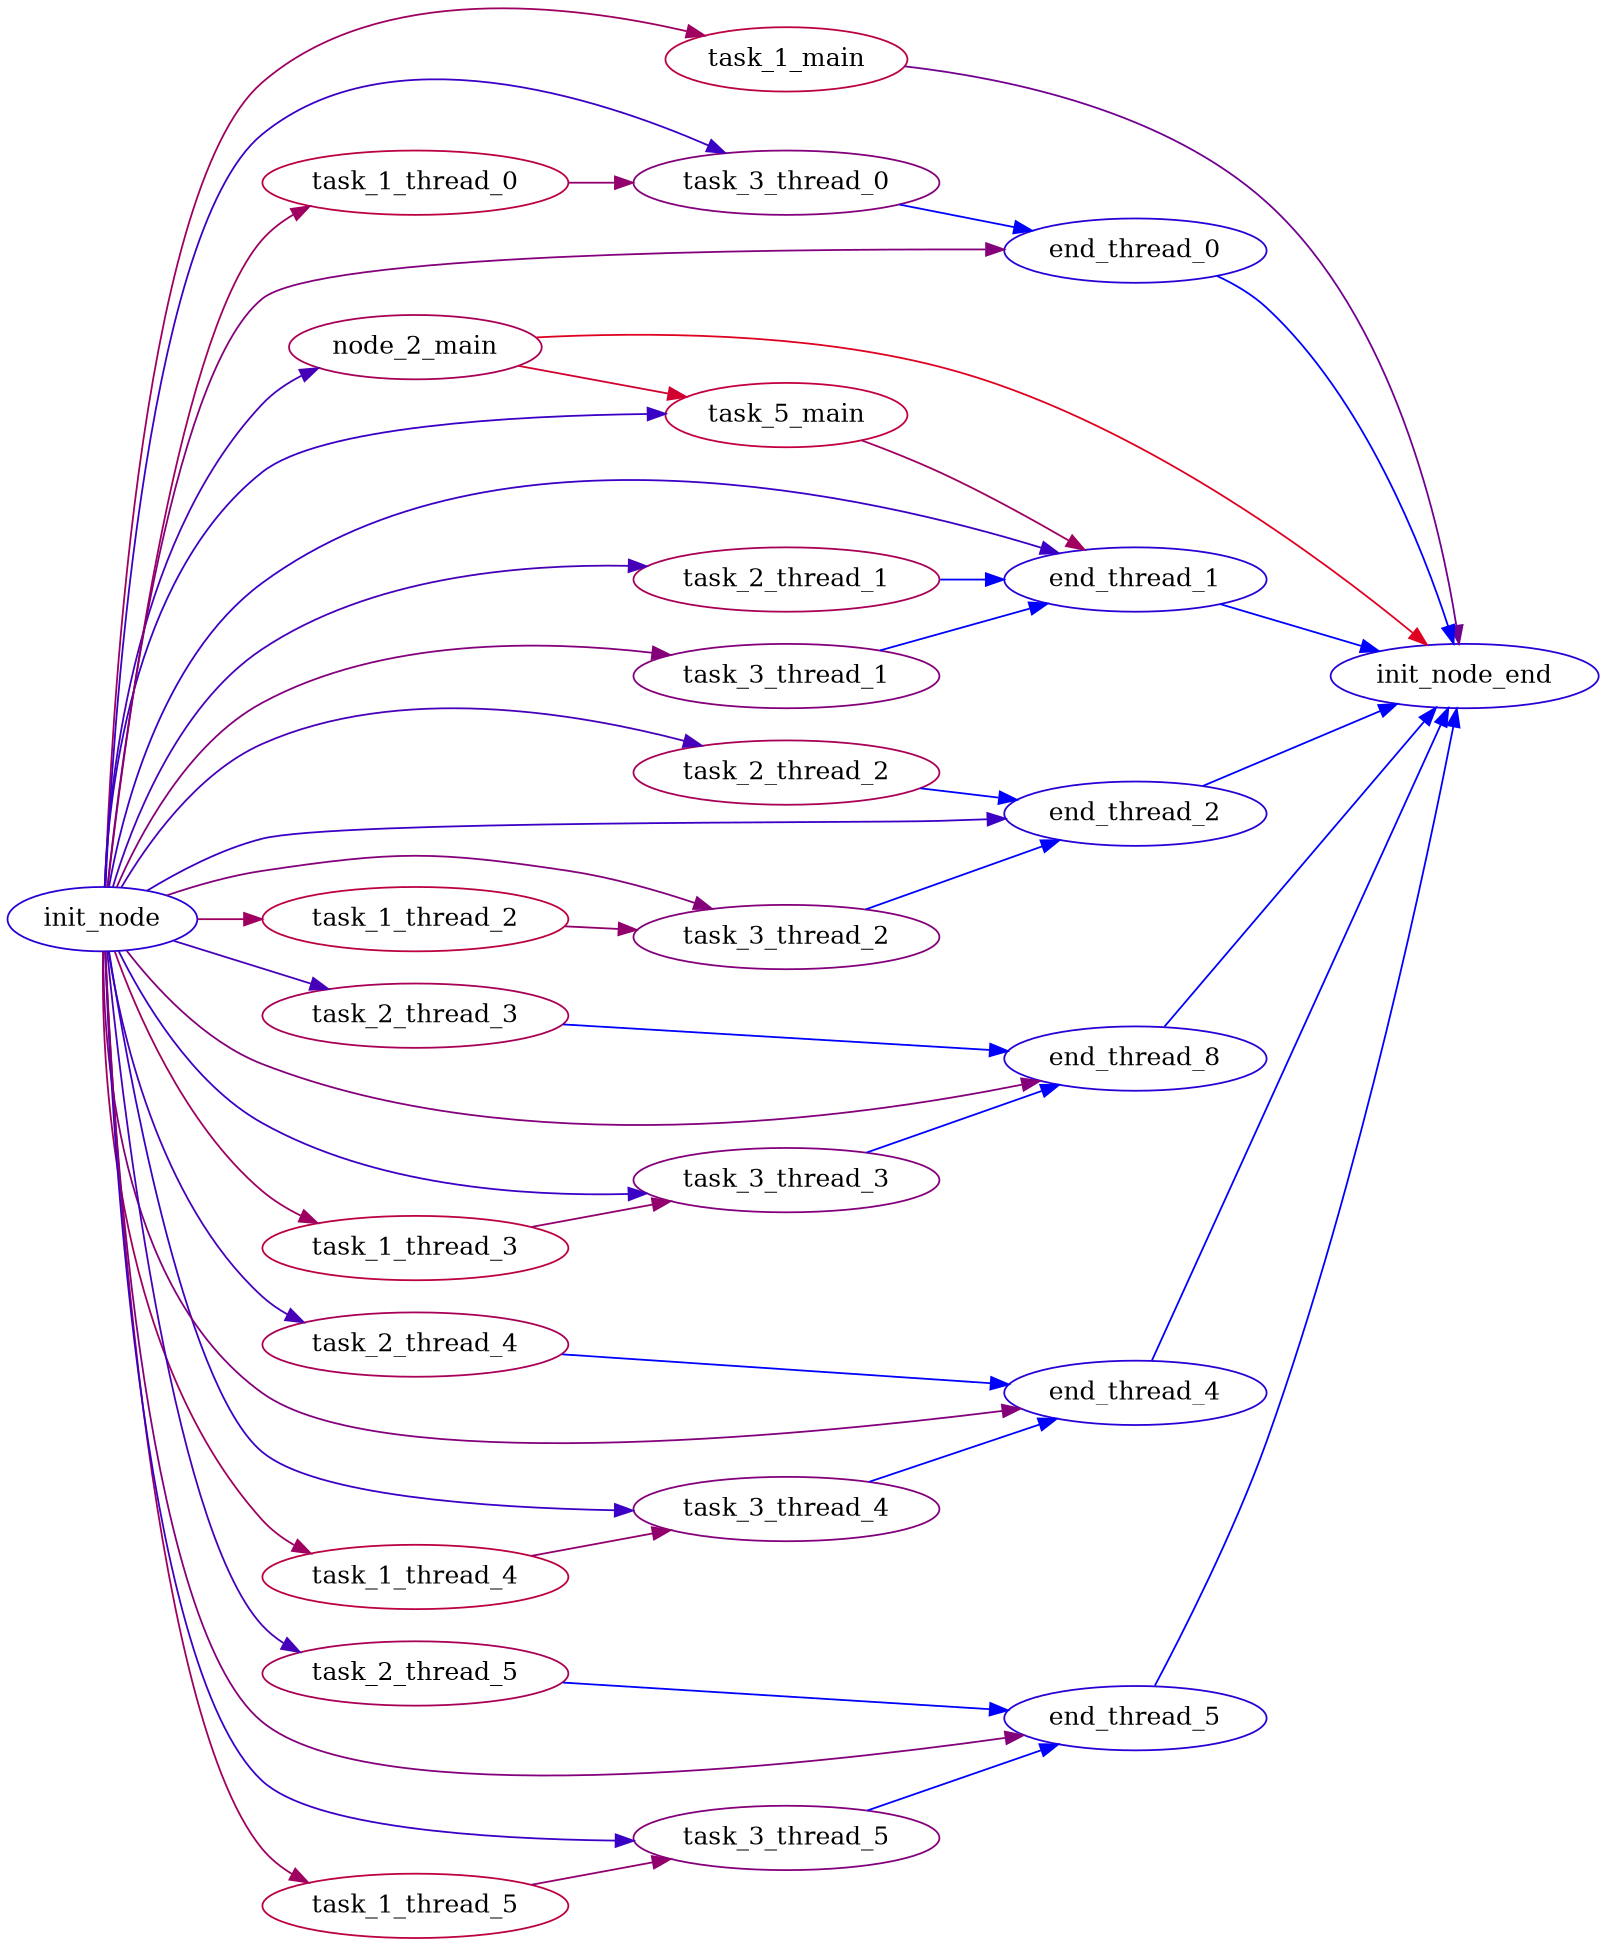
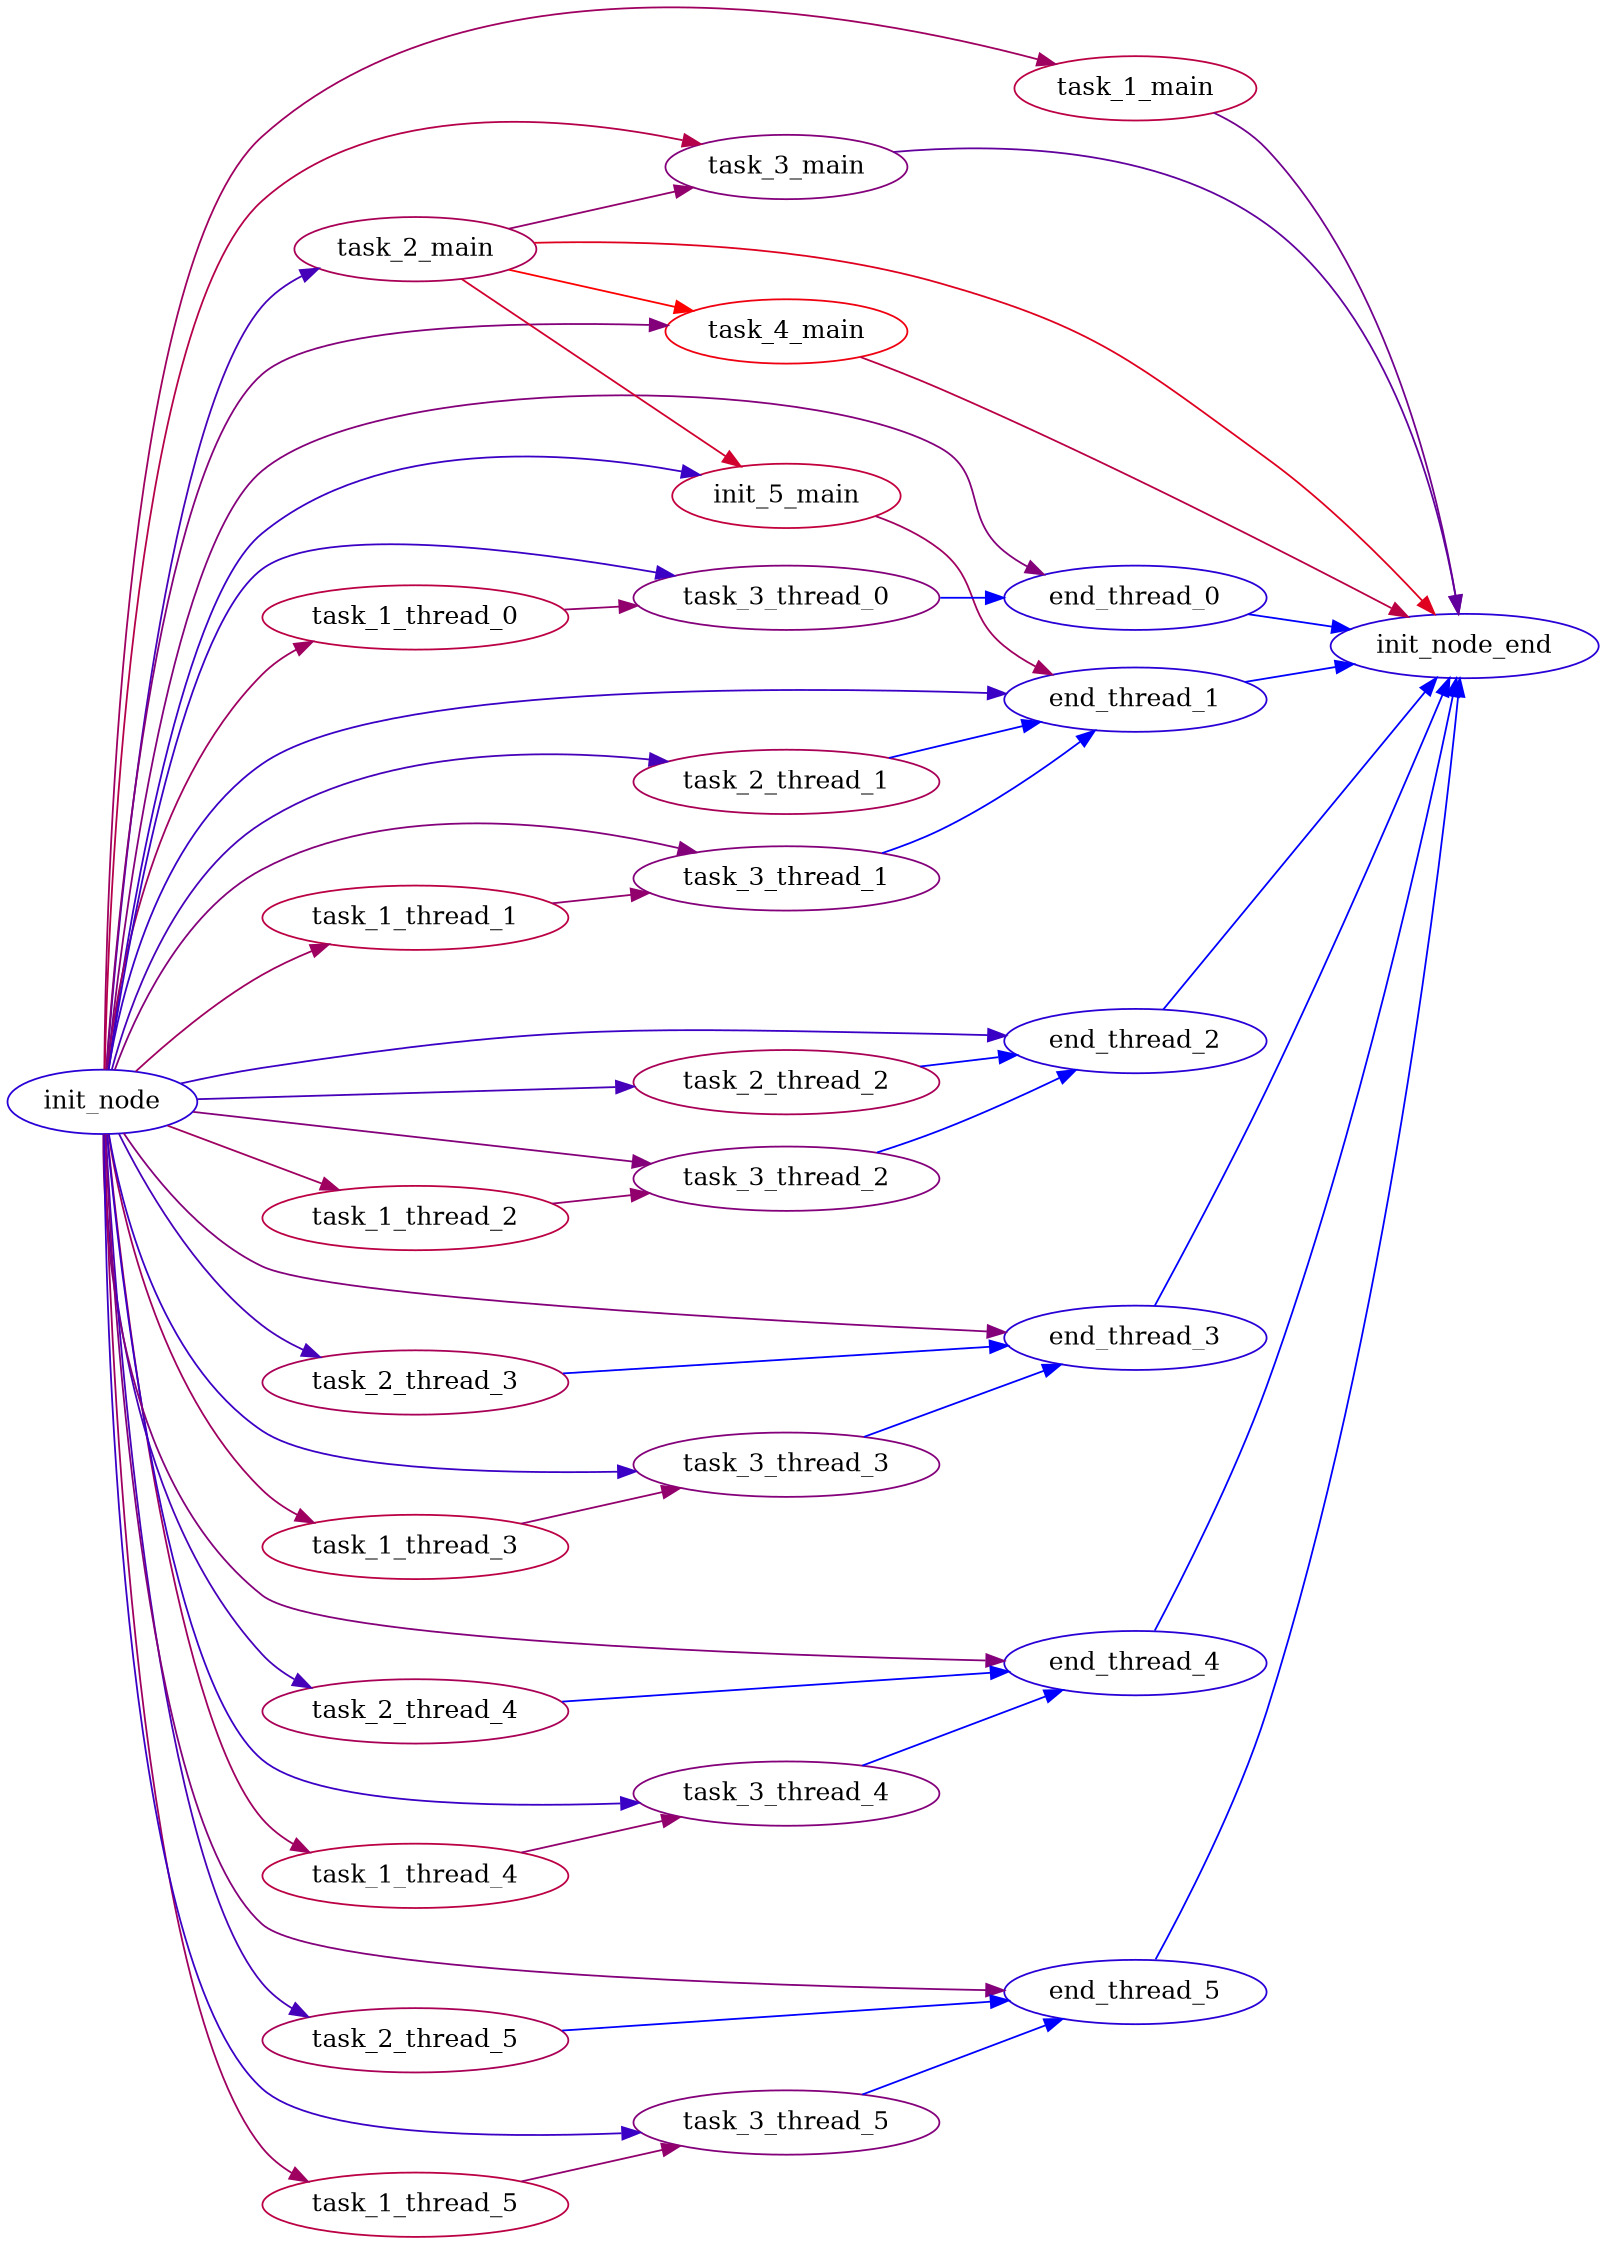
node "task_3_main": added
node "task_4_main": added
node "node_2_main": label "node_2_main" -> "task_2_main"
node "task_5_main": label "task_5_main" -> "init_5_main"
node "task_1_thread_1": added
node "end_thread_8": label "end_thread_8" -> "end_thread_3"
